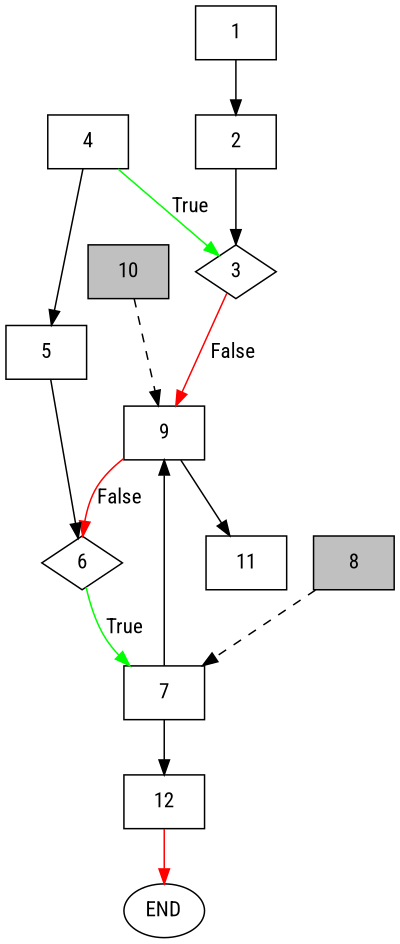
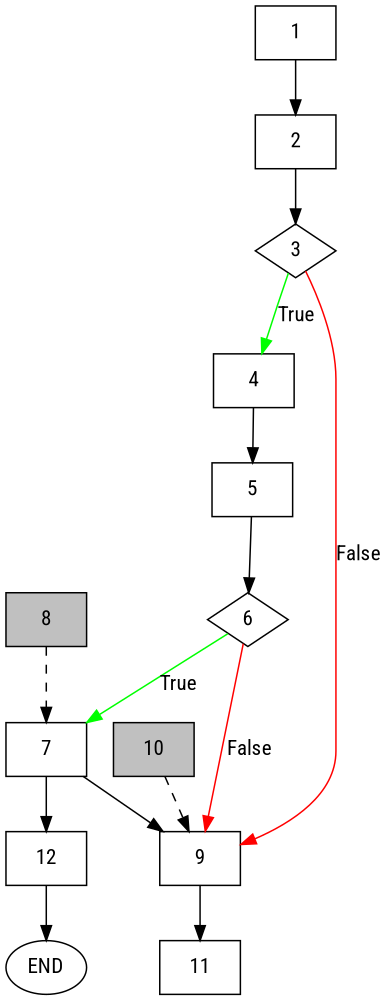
edge "4" -> "3": reversed
edge "9" -> "6": reversed
edge "12" -> "END": color red -> black
